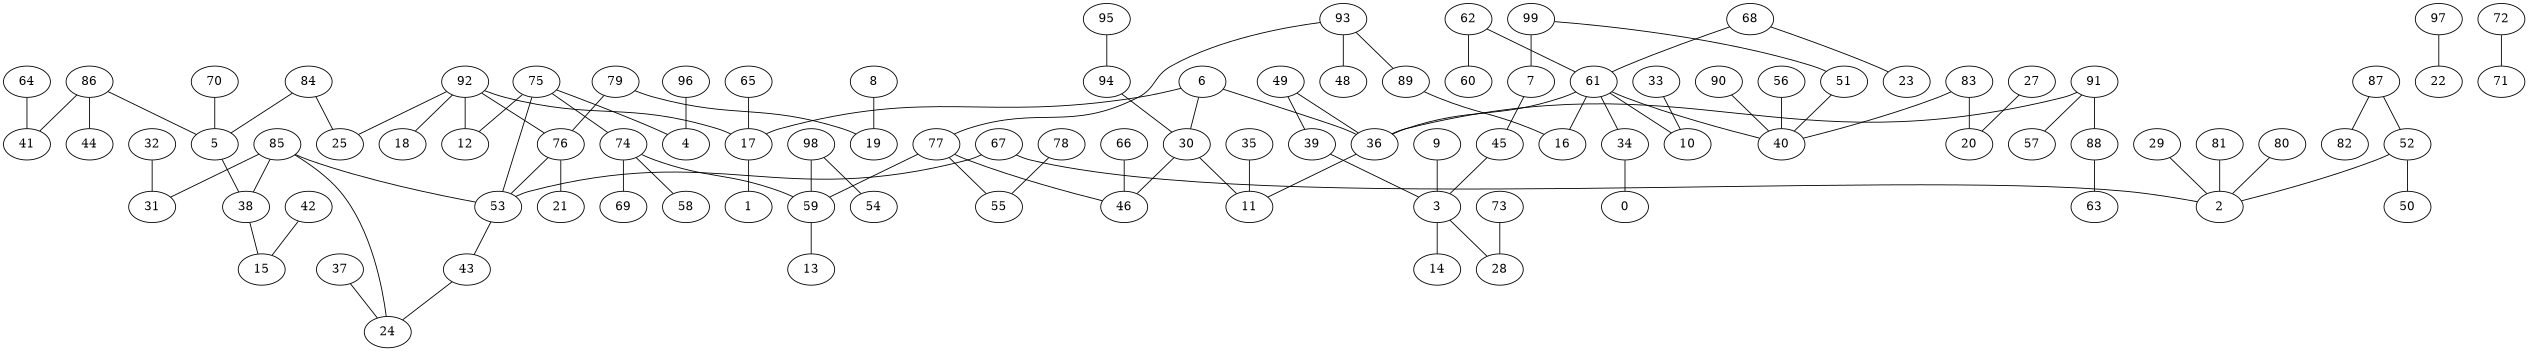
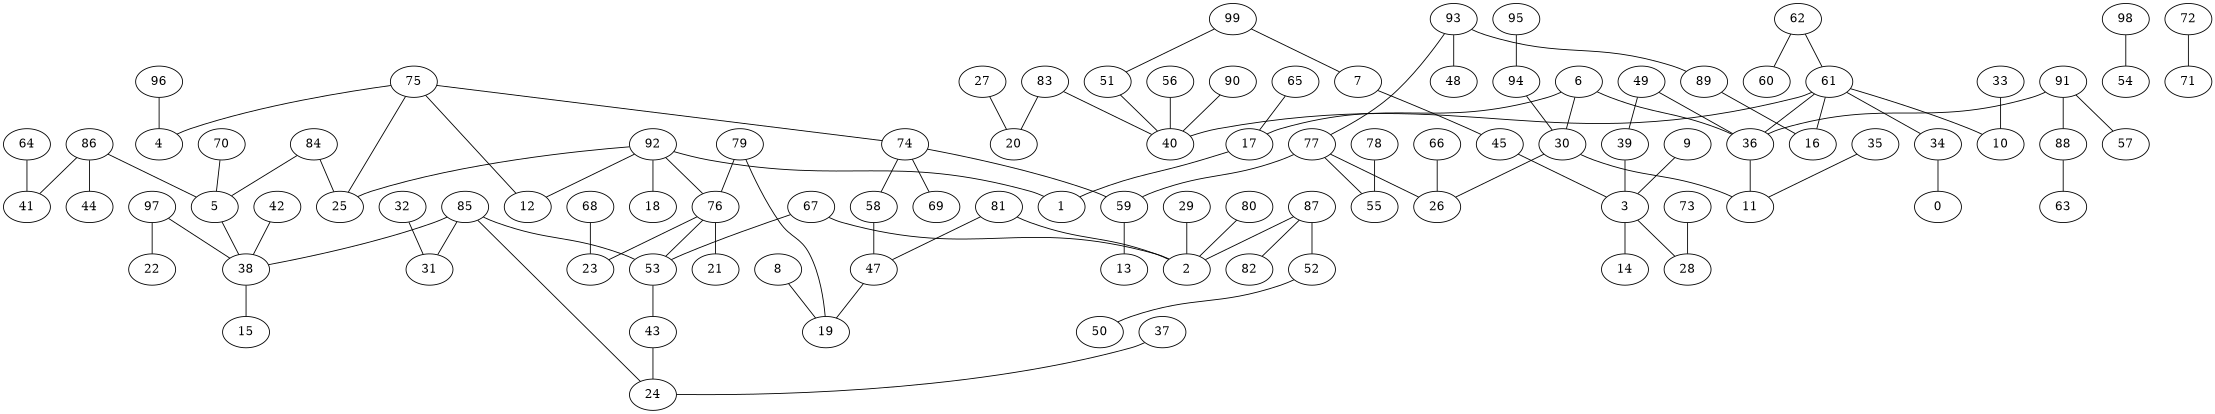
edge "68" -- "61": removed
edge "92" -- "17": now "92" -- "1"
edge "75" -- "53": now "75" -- "25"
edge "98" -- "59": removed
edge "52" -- "2": now "87" -- "2"
node "46": label "46" -> "26"
edge "97" -- "38": added
edge "42" -- "15": now "42" -- "38"
edge "76" -- "23": added
node "47": added
